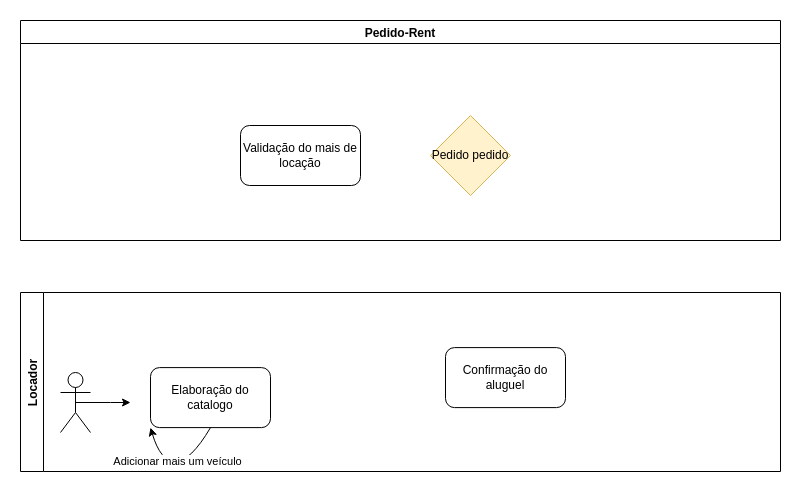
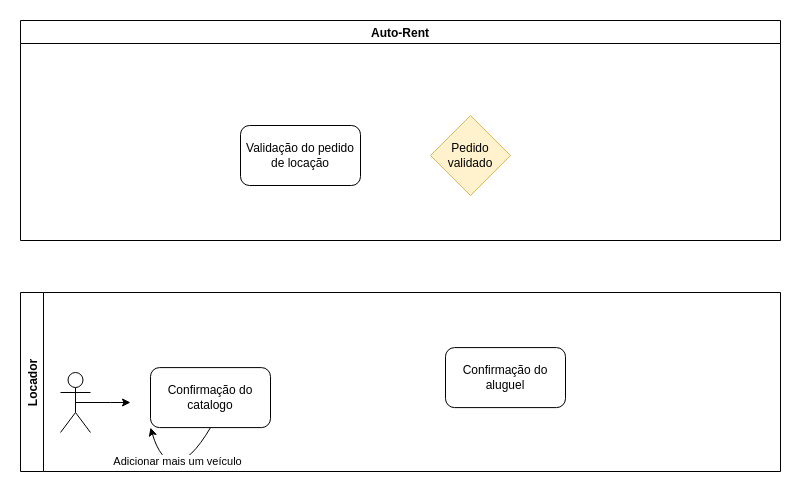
node "Pedido-Rent": label "Pedido-Rent" -> "Auto-Rent"
node "Validação do mais de locação": label "Validação do mais de locação" -> "Validação do pedido de locação"
node "Pedido pedido": label "Pedido pedido" -> "Pedido validado"
node "Elaboração do catalogo": label "Elaboração do catalogo" -> "Confirmação do catalogo"
